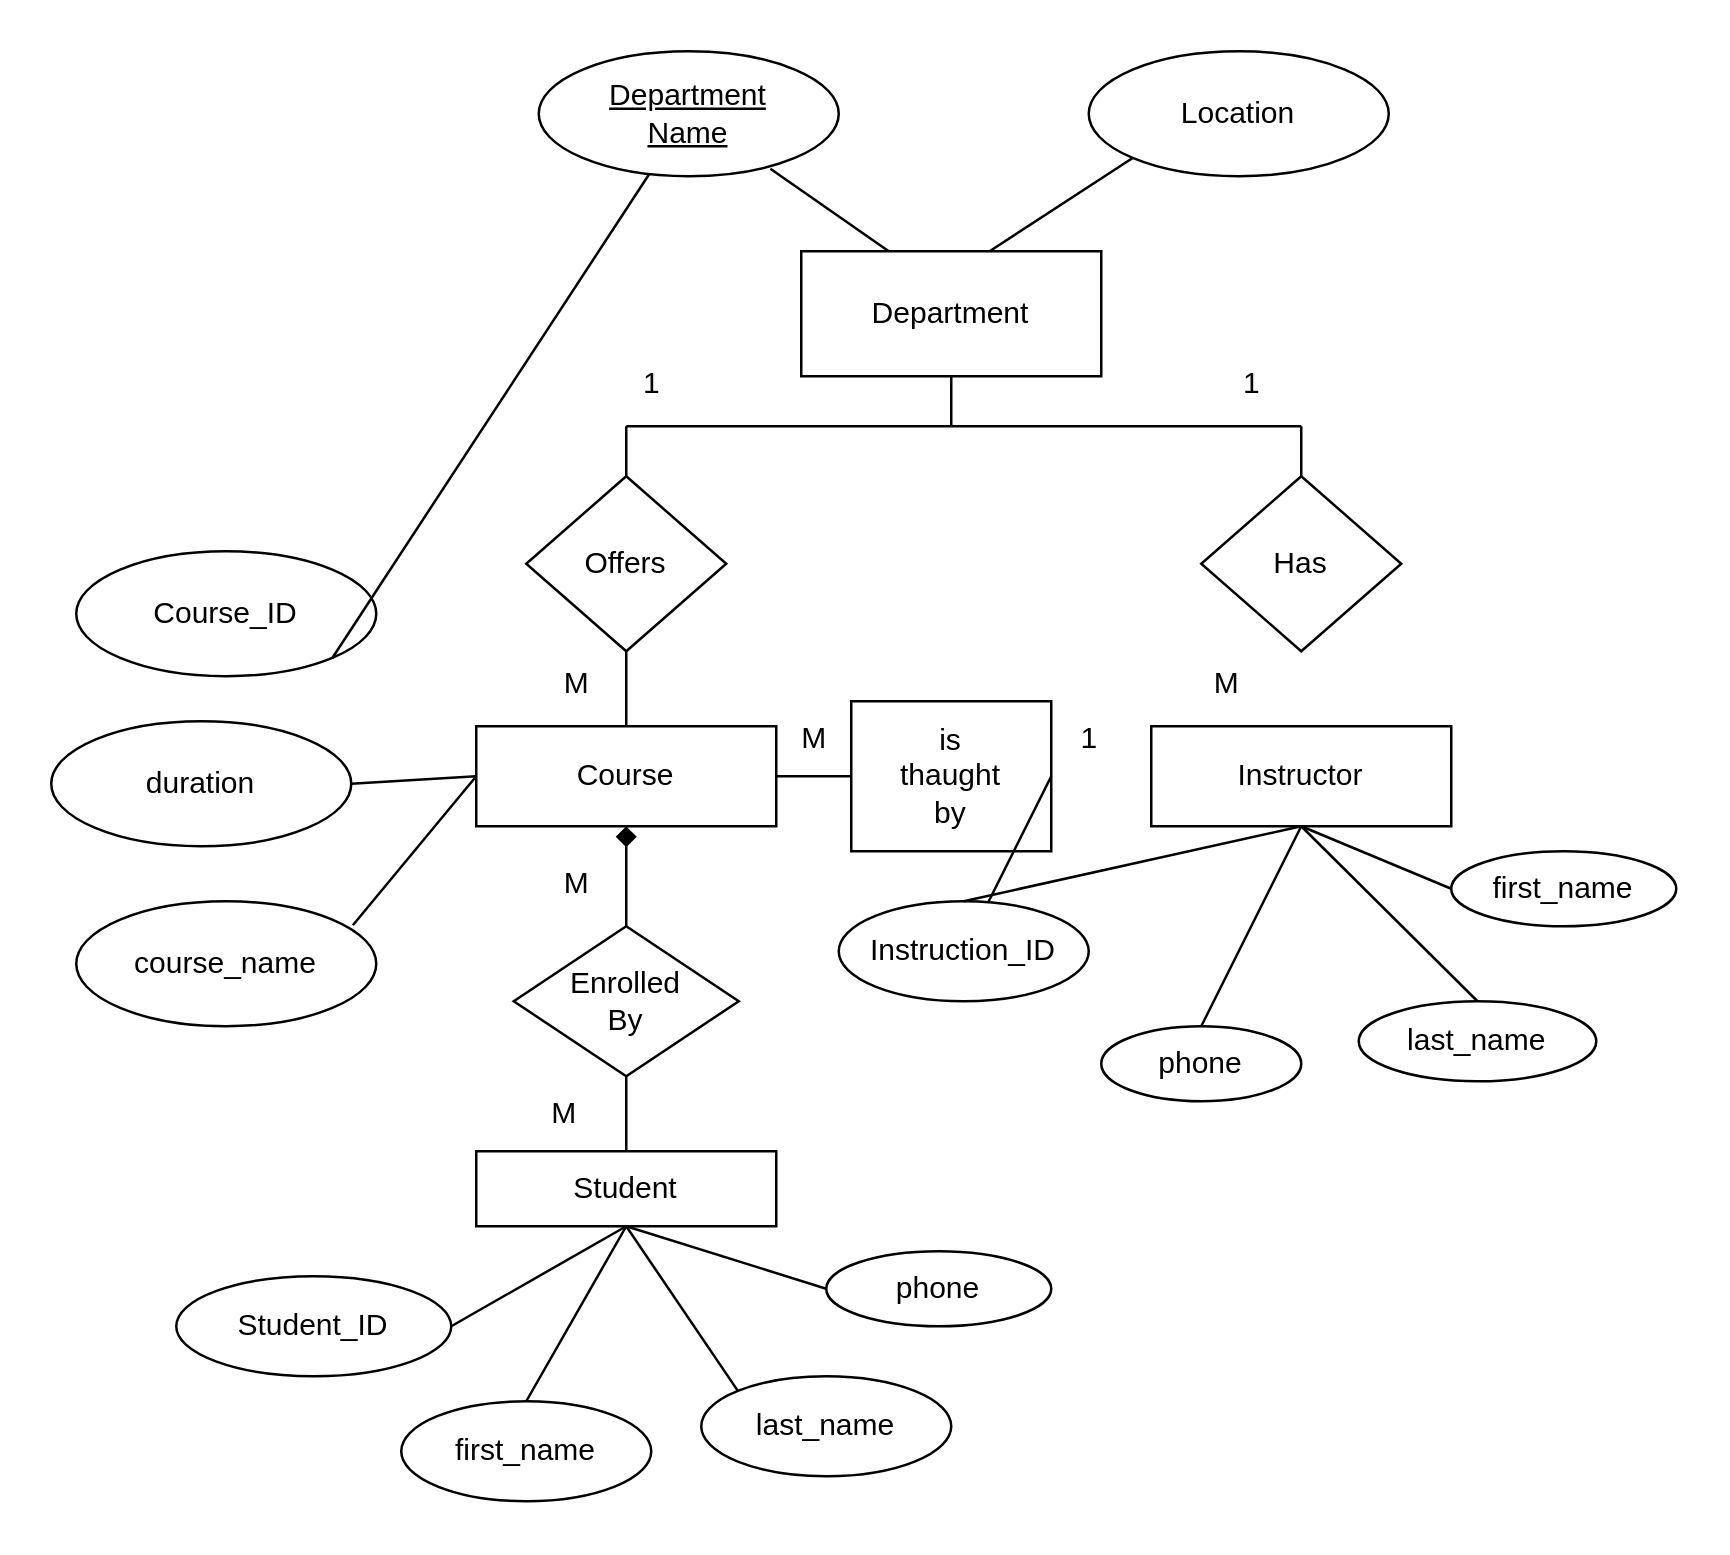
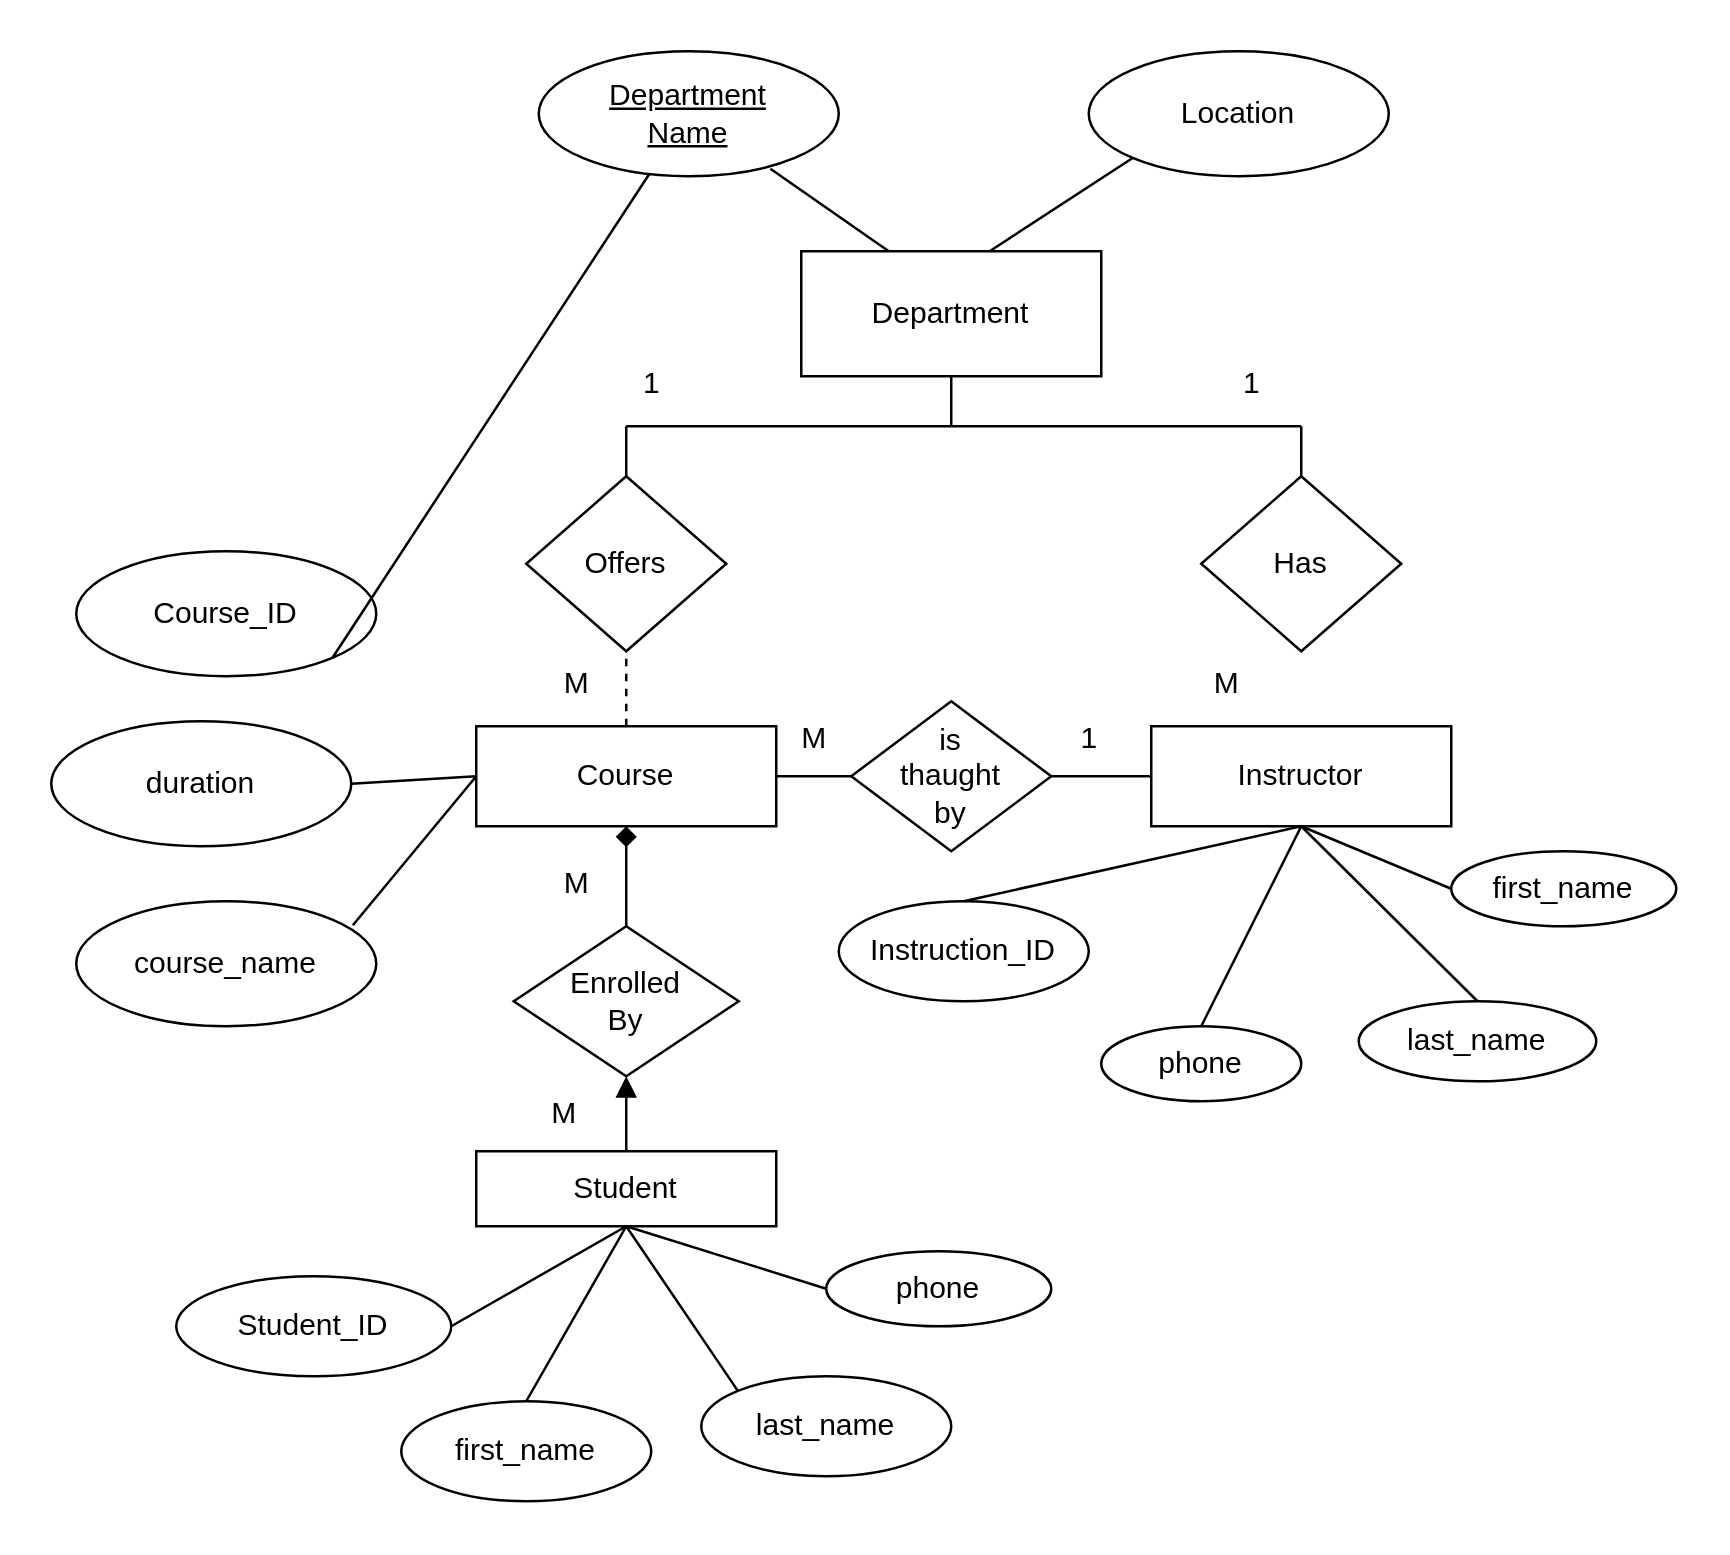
edge "Offers" -- "Course": style solid -> dashed
node "is thaught by": shape rectangle -> diamond
edge "is thaught by" -- "Instruction_ID": now "is thaught by" -- "Instructor"
edge "Enrolled By" -- "Student": arrowhead none -> block
